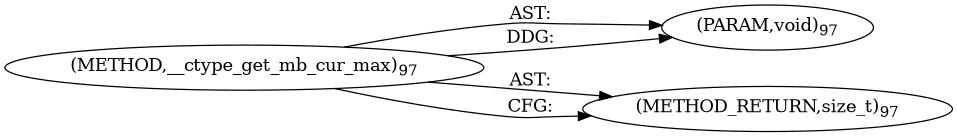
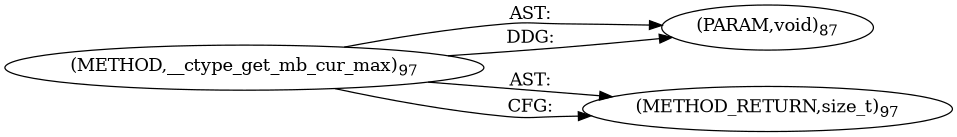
node "(PARAM,void)": text "97" -> "87"
